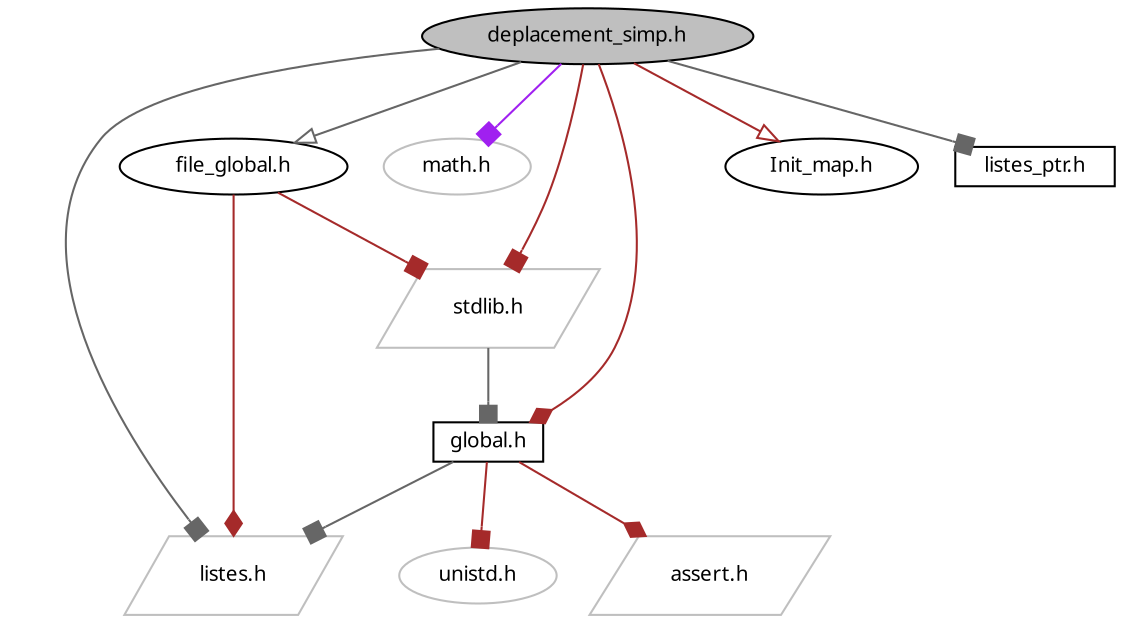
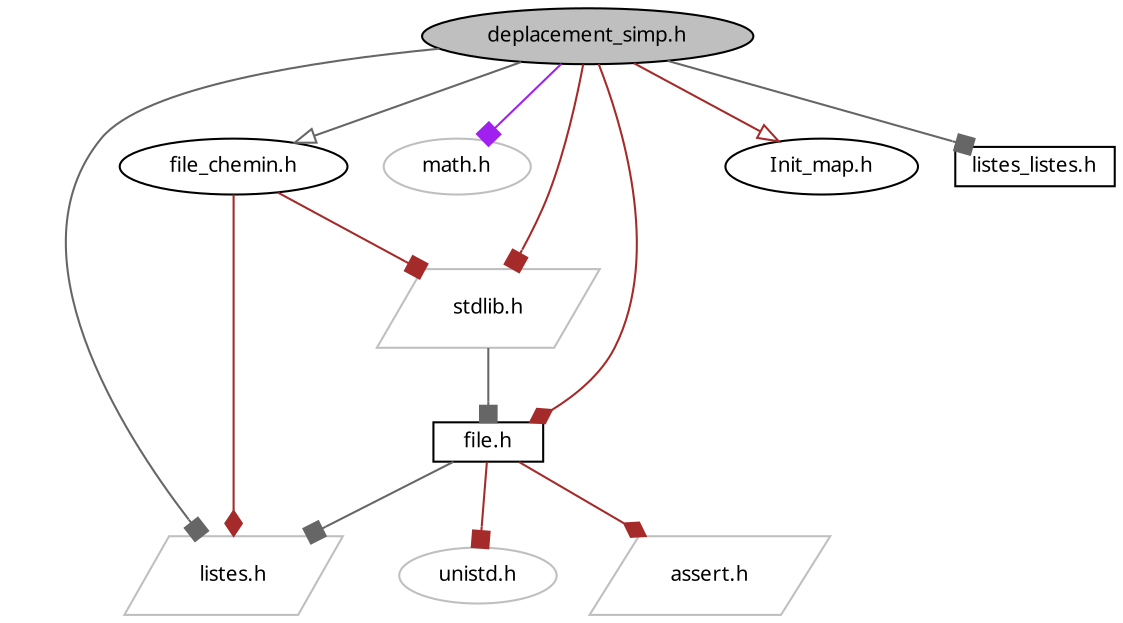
node "file_global.h": label "file_global.h" -> "file_chemin.h"
node "listes_ptr.h": label "listes_ptr.h" -> "listes_listes.h"
node "global.h": label "global.h" -> "file.h"
